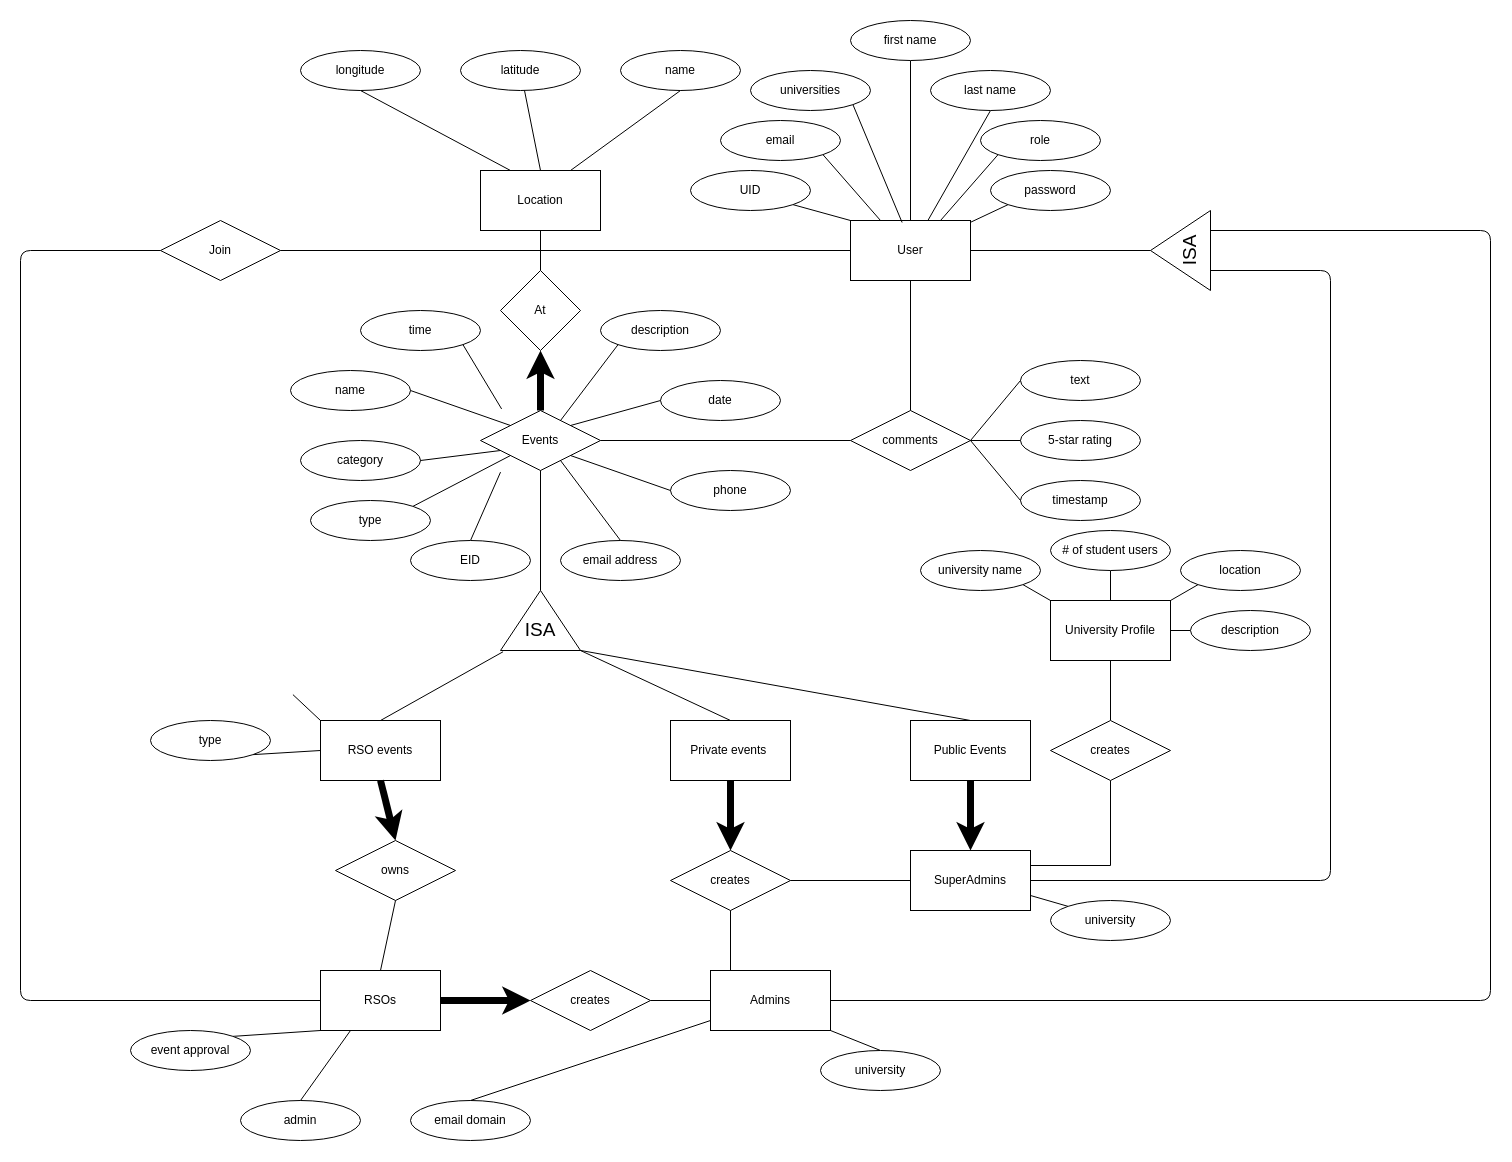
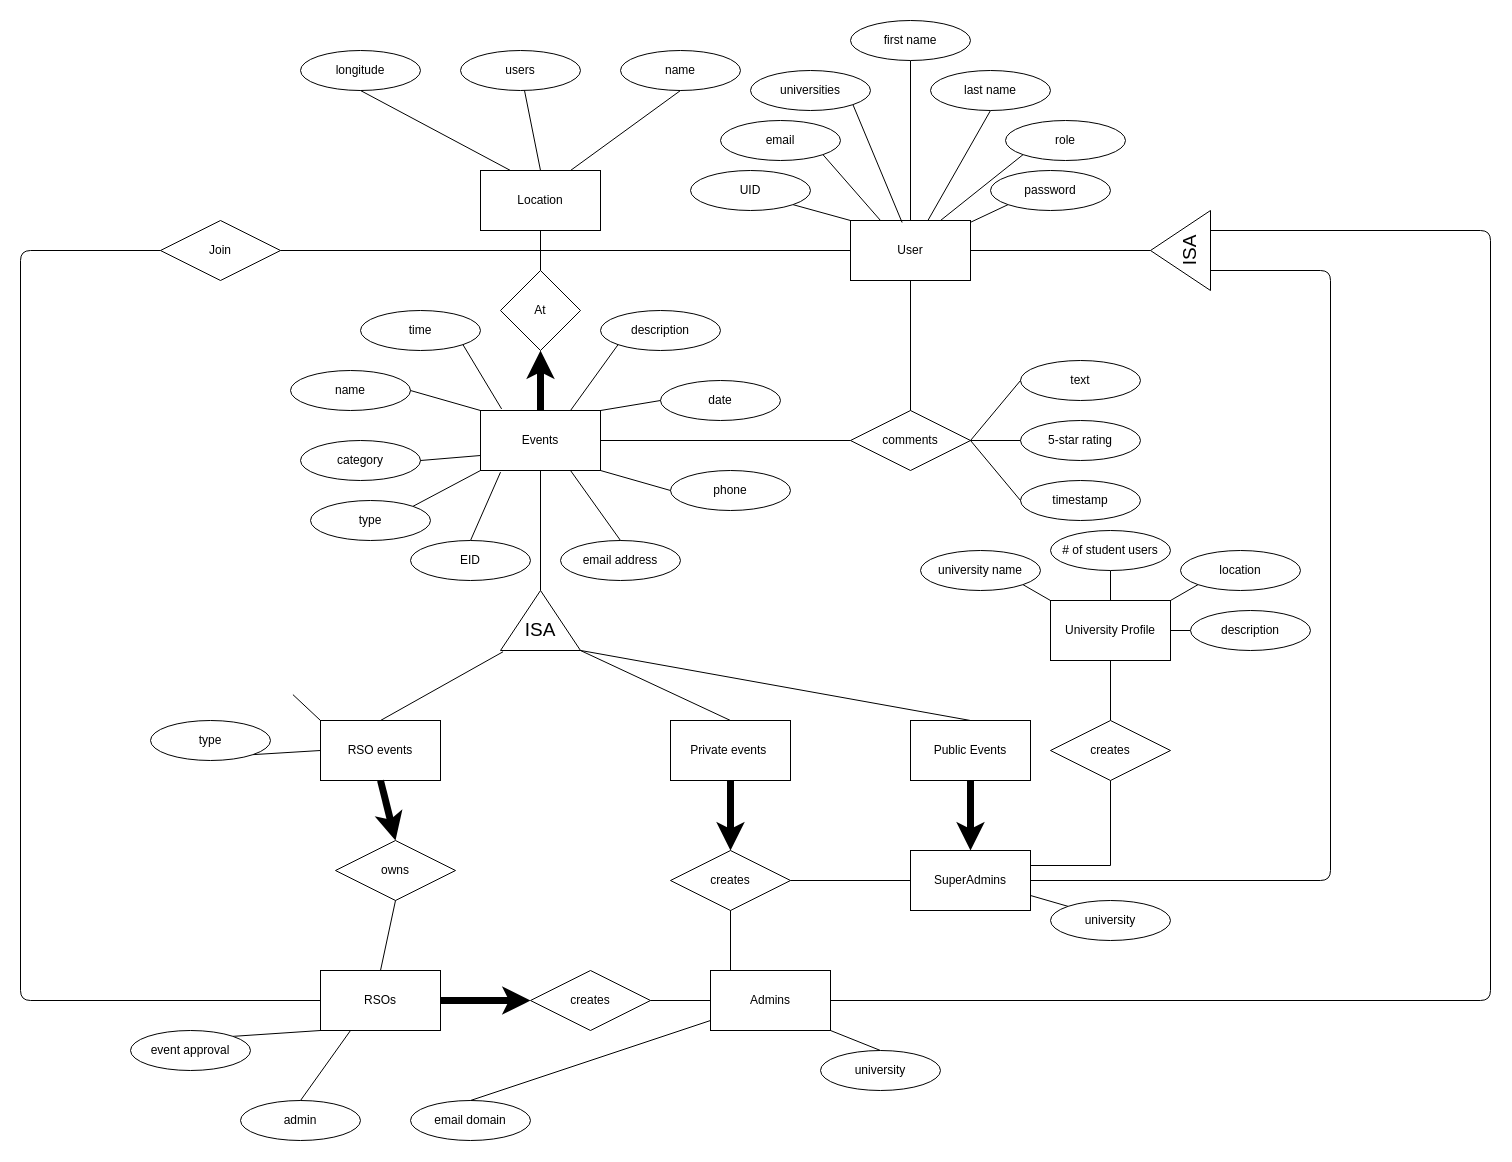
node "latitude": label "latitude" -> "users"
node "role": moved (1041, 141) -> (1066, 141)
node "Events": shape diamond -> rectangle
